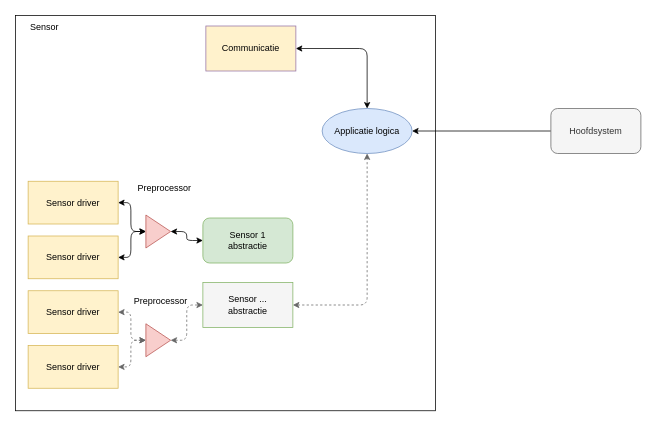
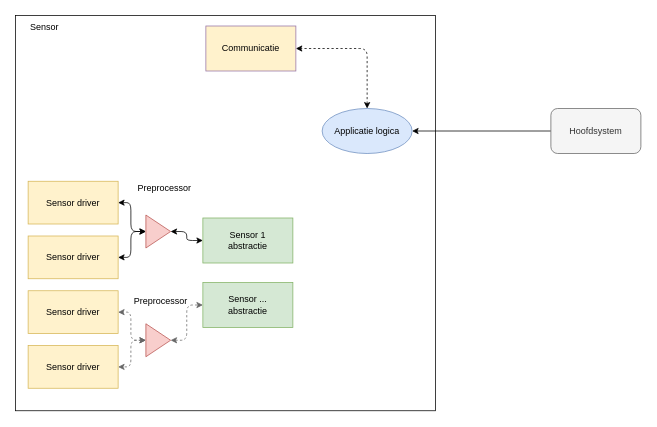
edge "Communicatie" -- "Applicatie logica": style solid -> dashed
node "Sensor 1 abstractie": shape rounded rectangle -> rectangle
node "Sensor ... abstractie": fillcolor #f5f5f5 -> #d5e8d4
edge "Applicatie logica" -- "Sensor ... abstractie": removed
